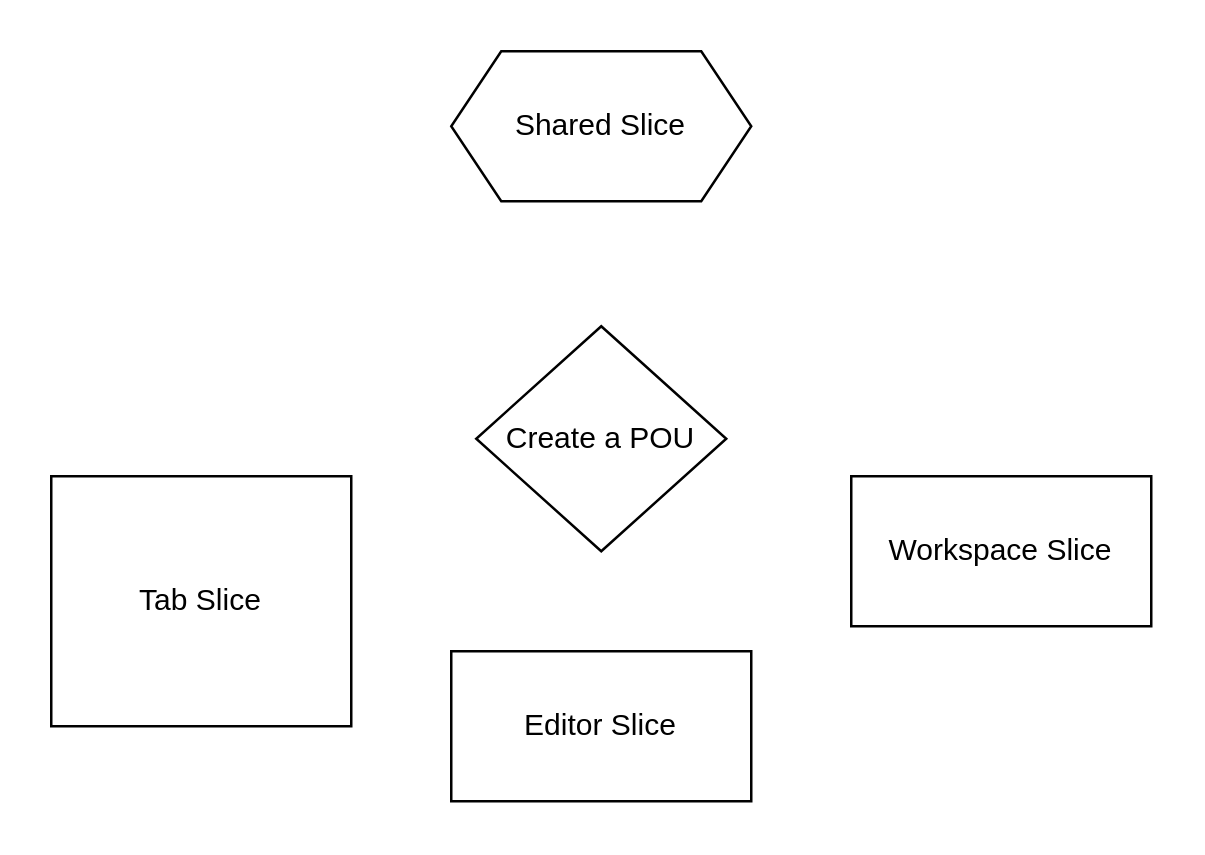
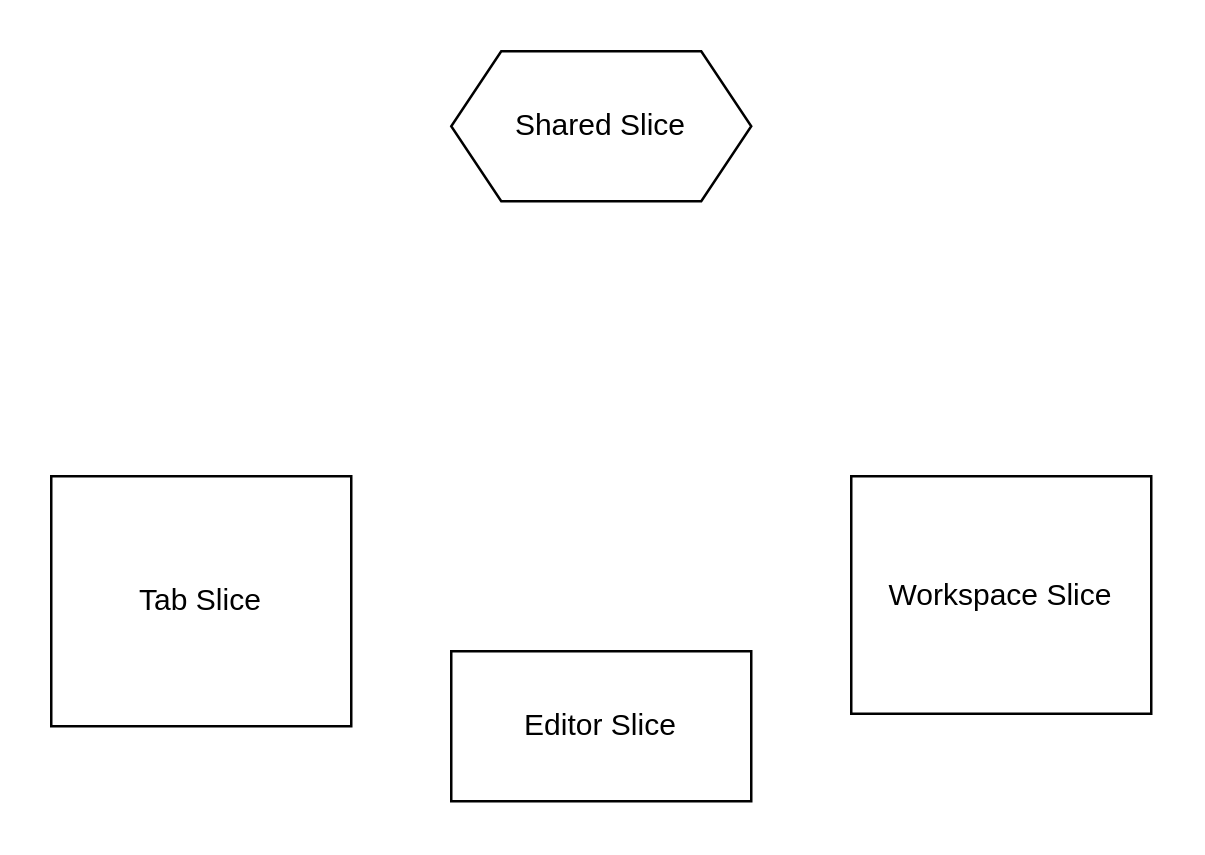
node "Create a POU": removed
node "Workspace Slice": size 300x150 -> 300x238
